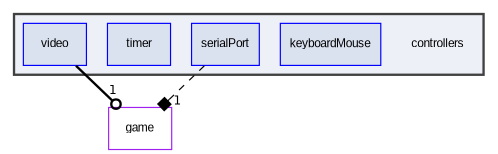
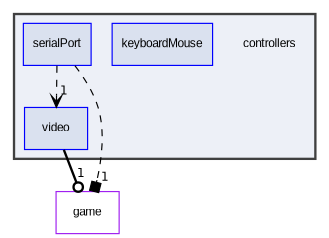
node "timer": removed
edge "serialPort" -> "video": added
